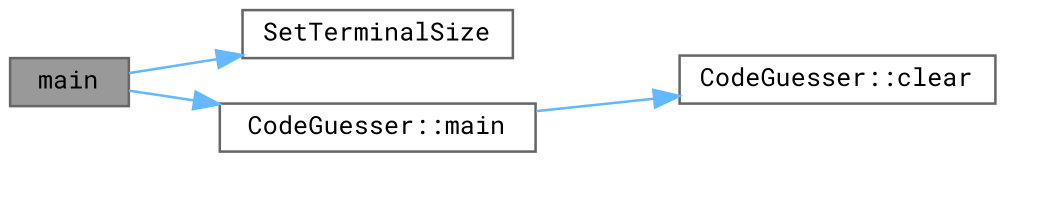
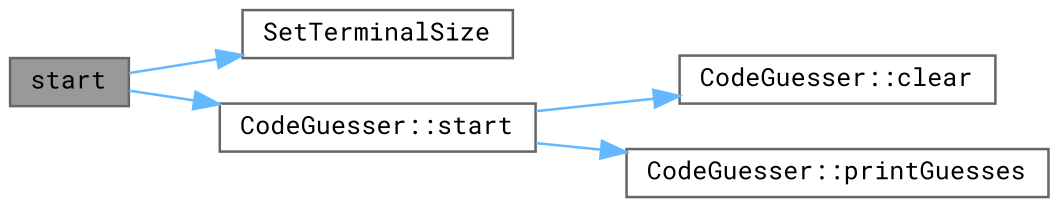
node "main": label "main" -> "start"
node "CodeGuesser::main": label "CodeGuesser::main" -> "CodeGuesser::start"
node "CodeGuesser::printGuesses": added
